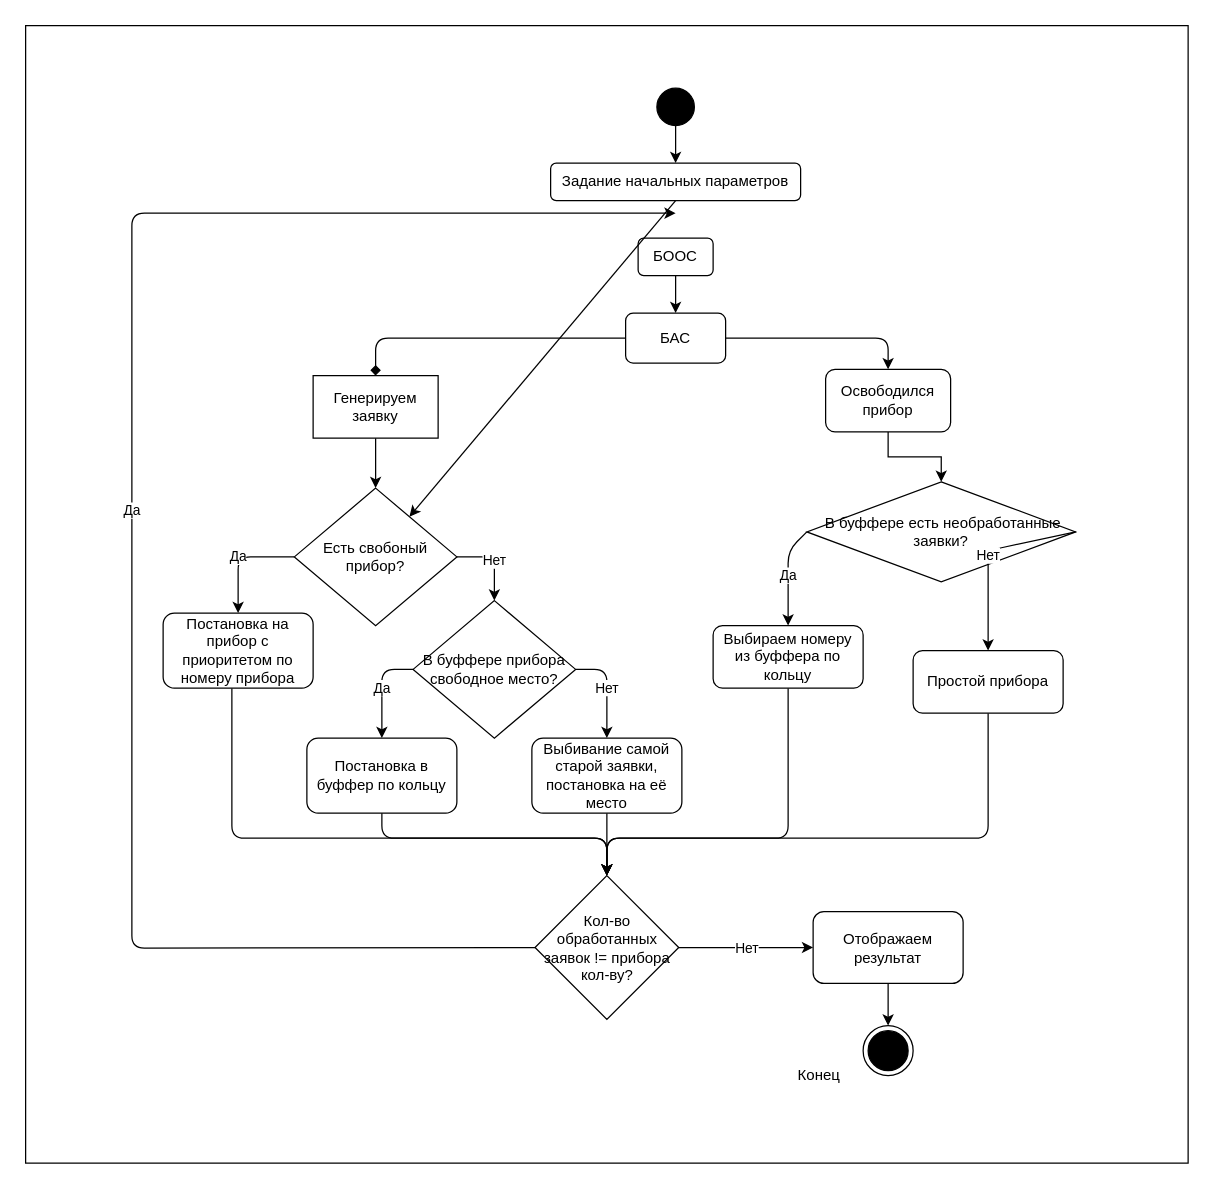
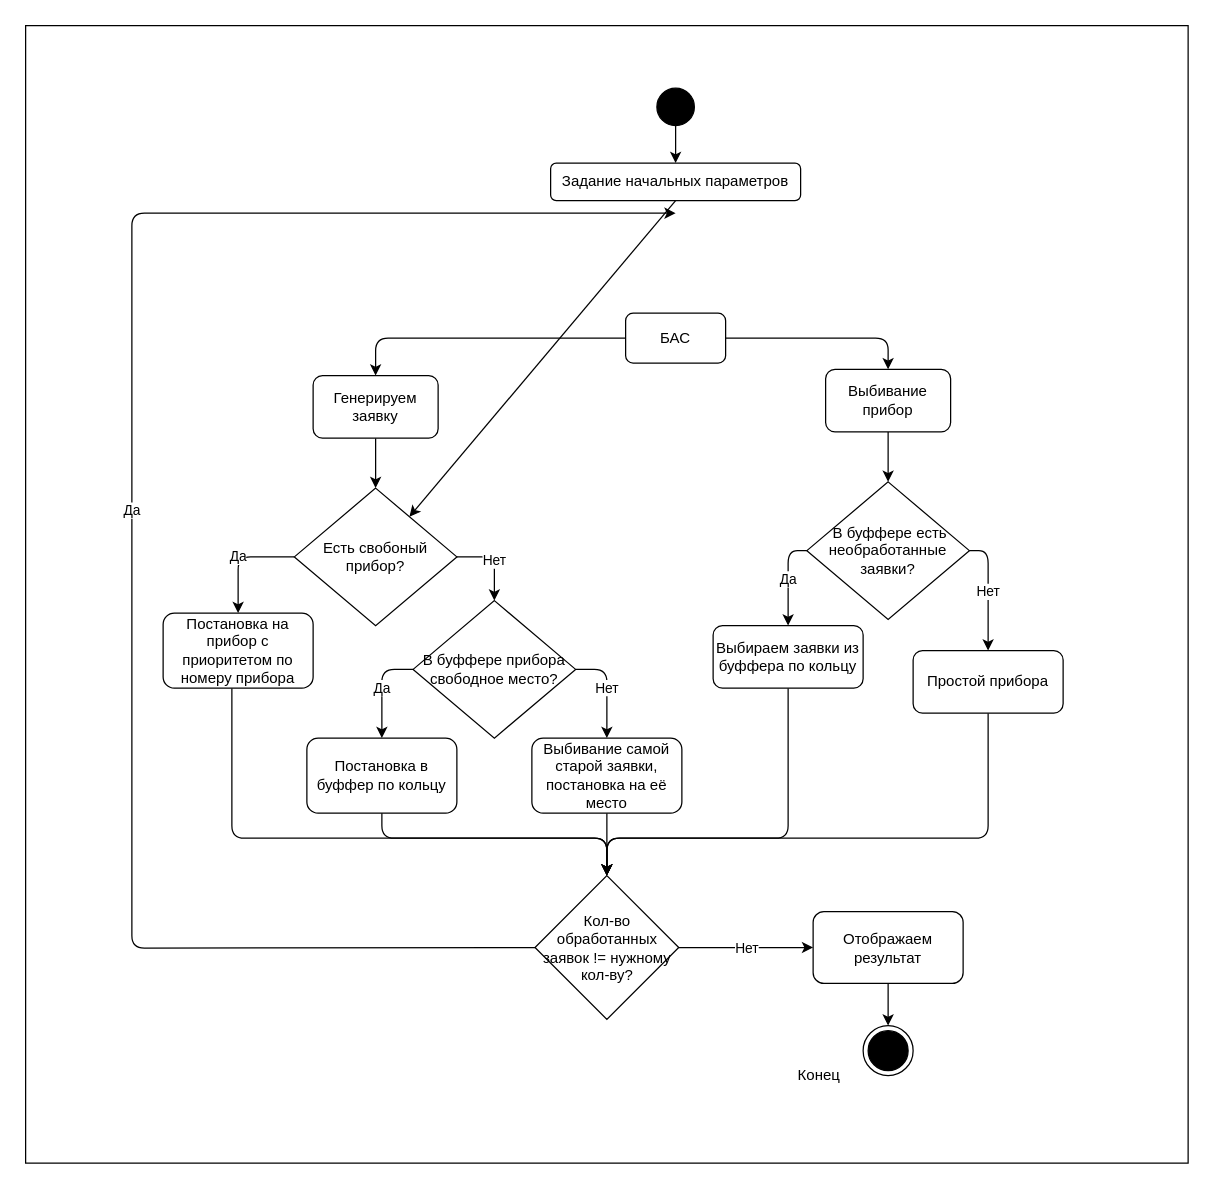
node "БООС": removed
edge "БООС" -> "БАС": removed
edge "БАС" -> "Генерируем заявку": arrowhead diamond -> classic
node "Освободился прибор": label "Освободился прибор" -> "Выбивание прибор"
node "Генерируем заявку": shape rectangle -> rounded rectangle
node "В буффере есть необработанные заявки?": size 269x100 -> 163x138
node "Выбираем номеру из буффера по кольцу": label "Выбираем номеру из буффера по кольцу" -> "Выбираем заявки из буффера по кольцу"
node "Кол-во обработанных заявок != прибора кол-ву?": label "Кол-во обработанных заявок != прибора кол-ву?" -> "Кол-во обработанных заявок != нужному кол-ву?"
